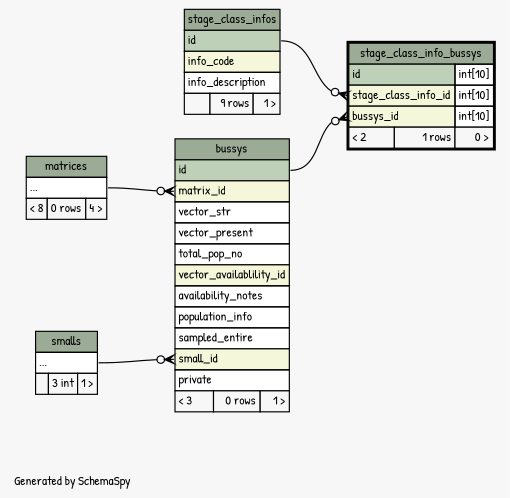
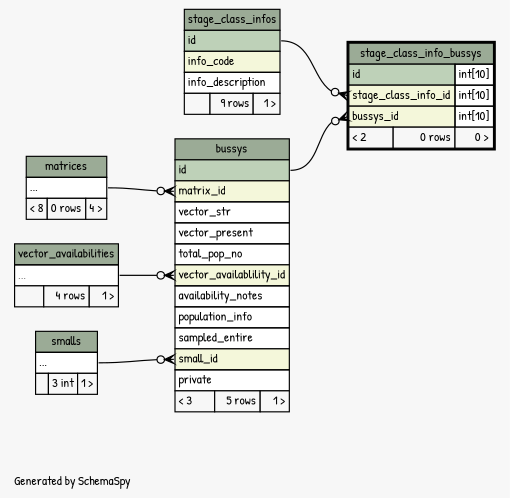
node "stage_class_info_bussys": text "1 rows" -> "0 rows"
node "vector_availabilities": added
node "bussys": text "0 rows" -> "5 rows"
